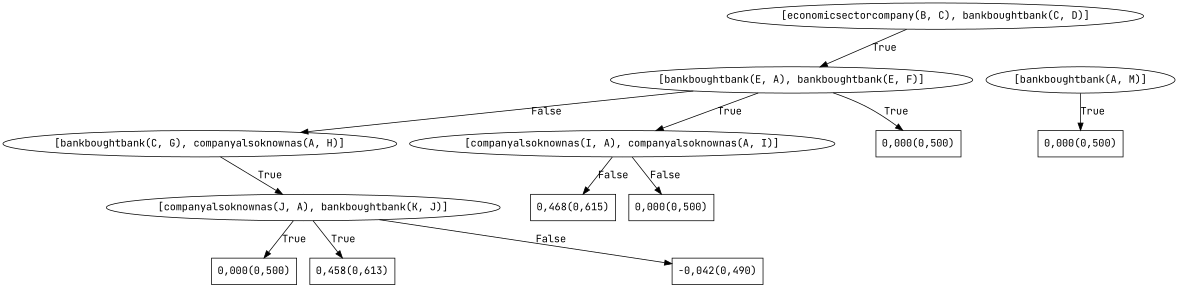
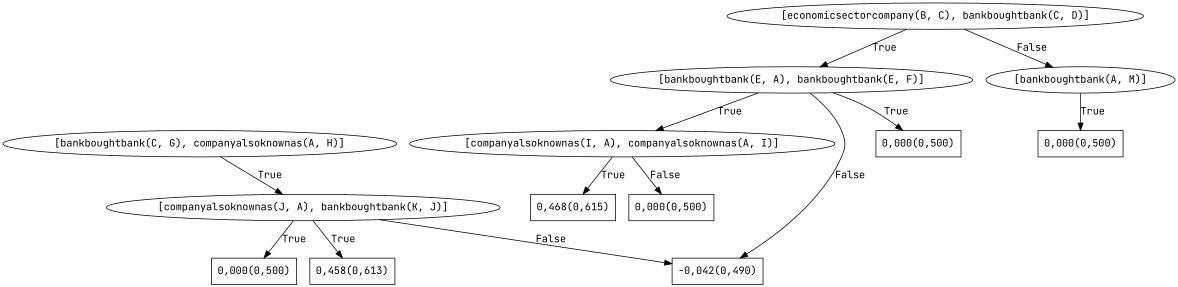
edge "[economicsectorcompany(B, C), bankboughtbank(C, D)]" -> "[bankboughtbank(A, M)]": added, label "False"
edge "[bankboughtbank(E, A), bankboughtbank(E, F)]" -> "[bankboughtbank(C, G), companyalsoknownas(A, H)]": now "[bankboughtbank(E, A), bankboughtbank(E, F)]" -> "-0,042(0,490)"
edge "[companyalsoknownas(I, A), companyalsoknownas(A, I)]" -> "0,468(0,615)": label "False" -> "True"
